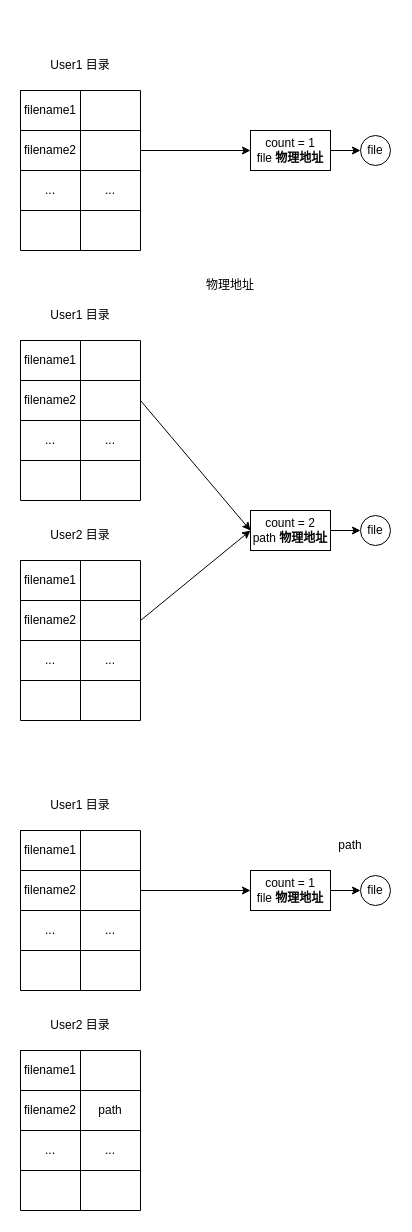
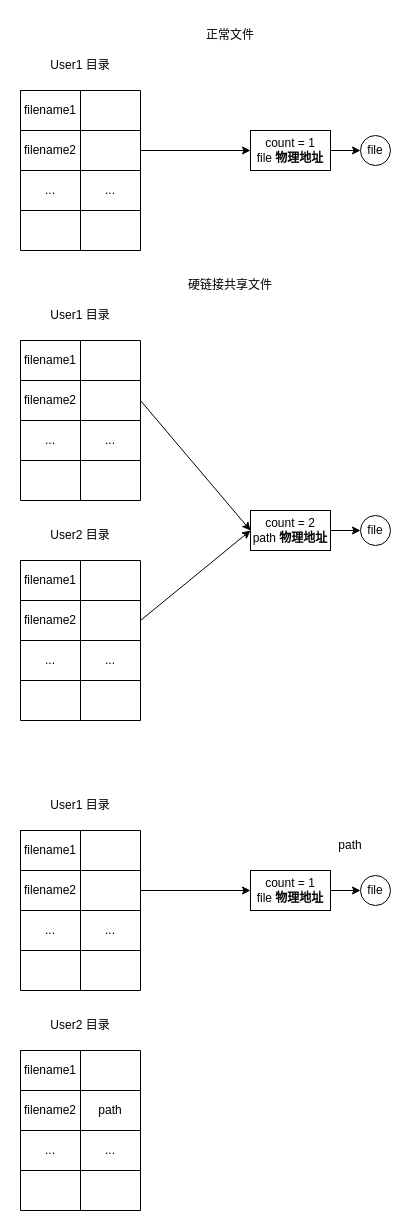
node "正常文件": added
node "物理地址": label "物理地址" -> "硬链接共享文件"
